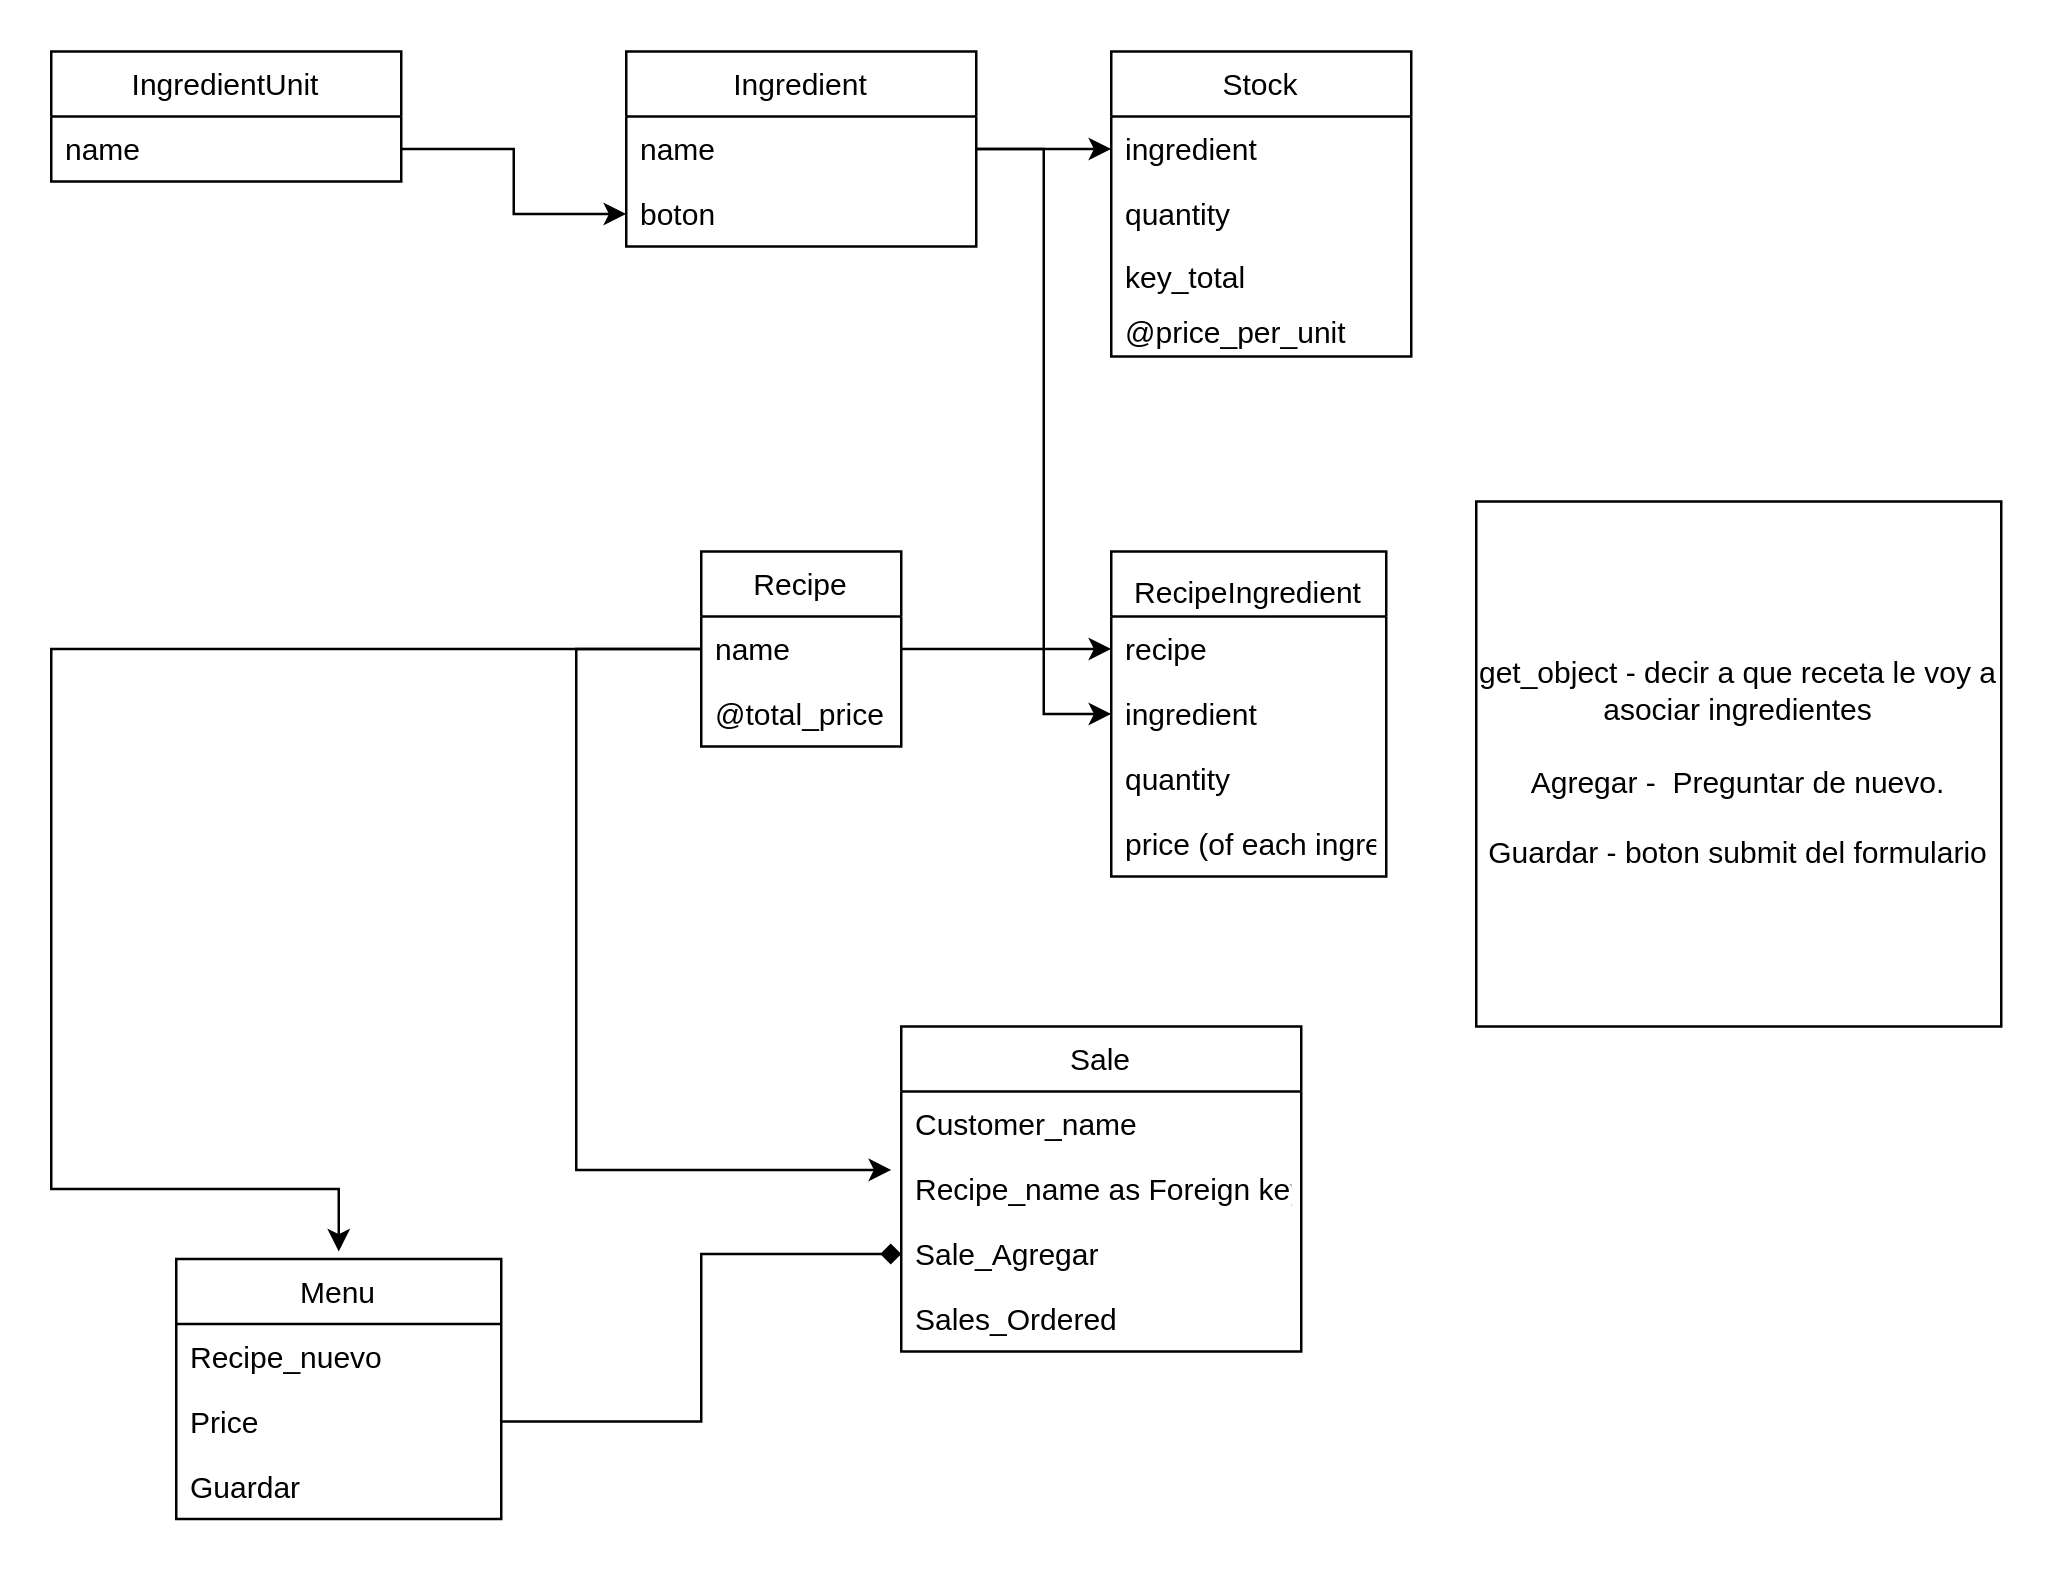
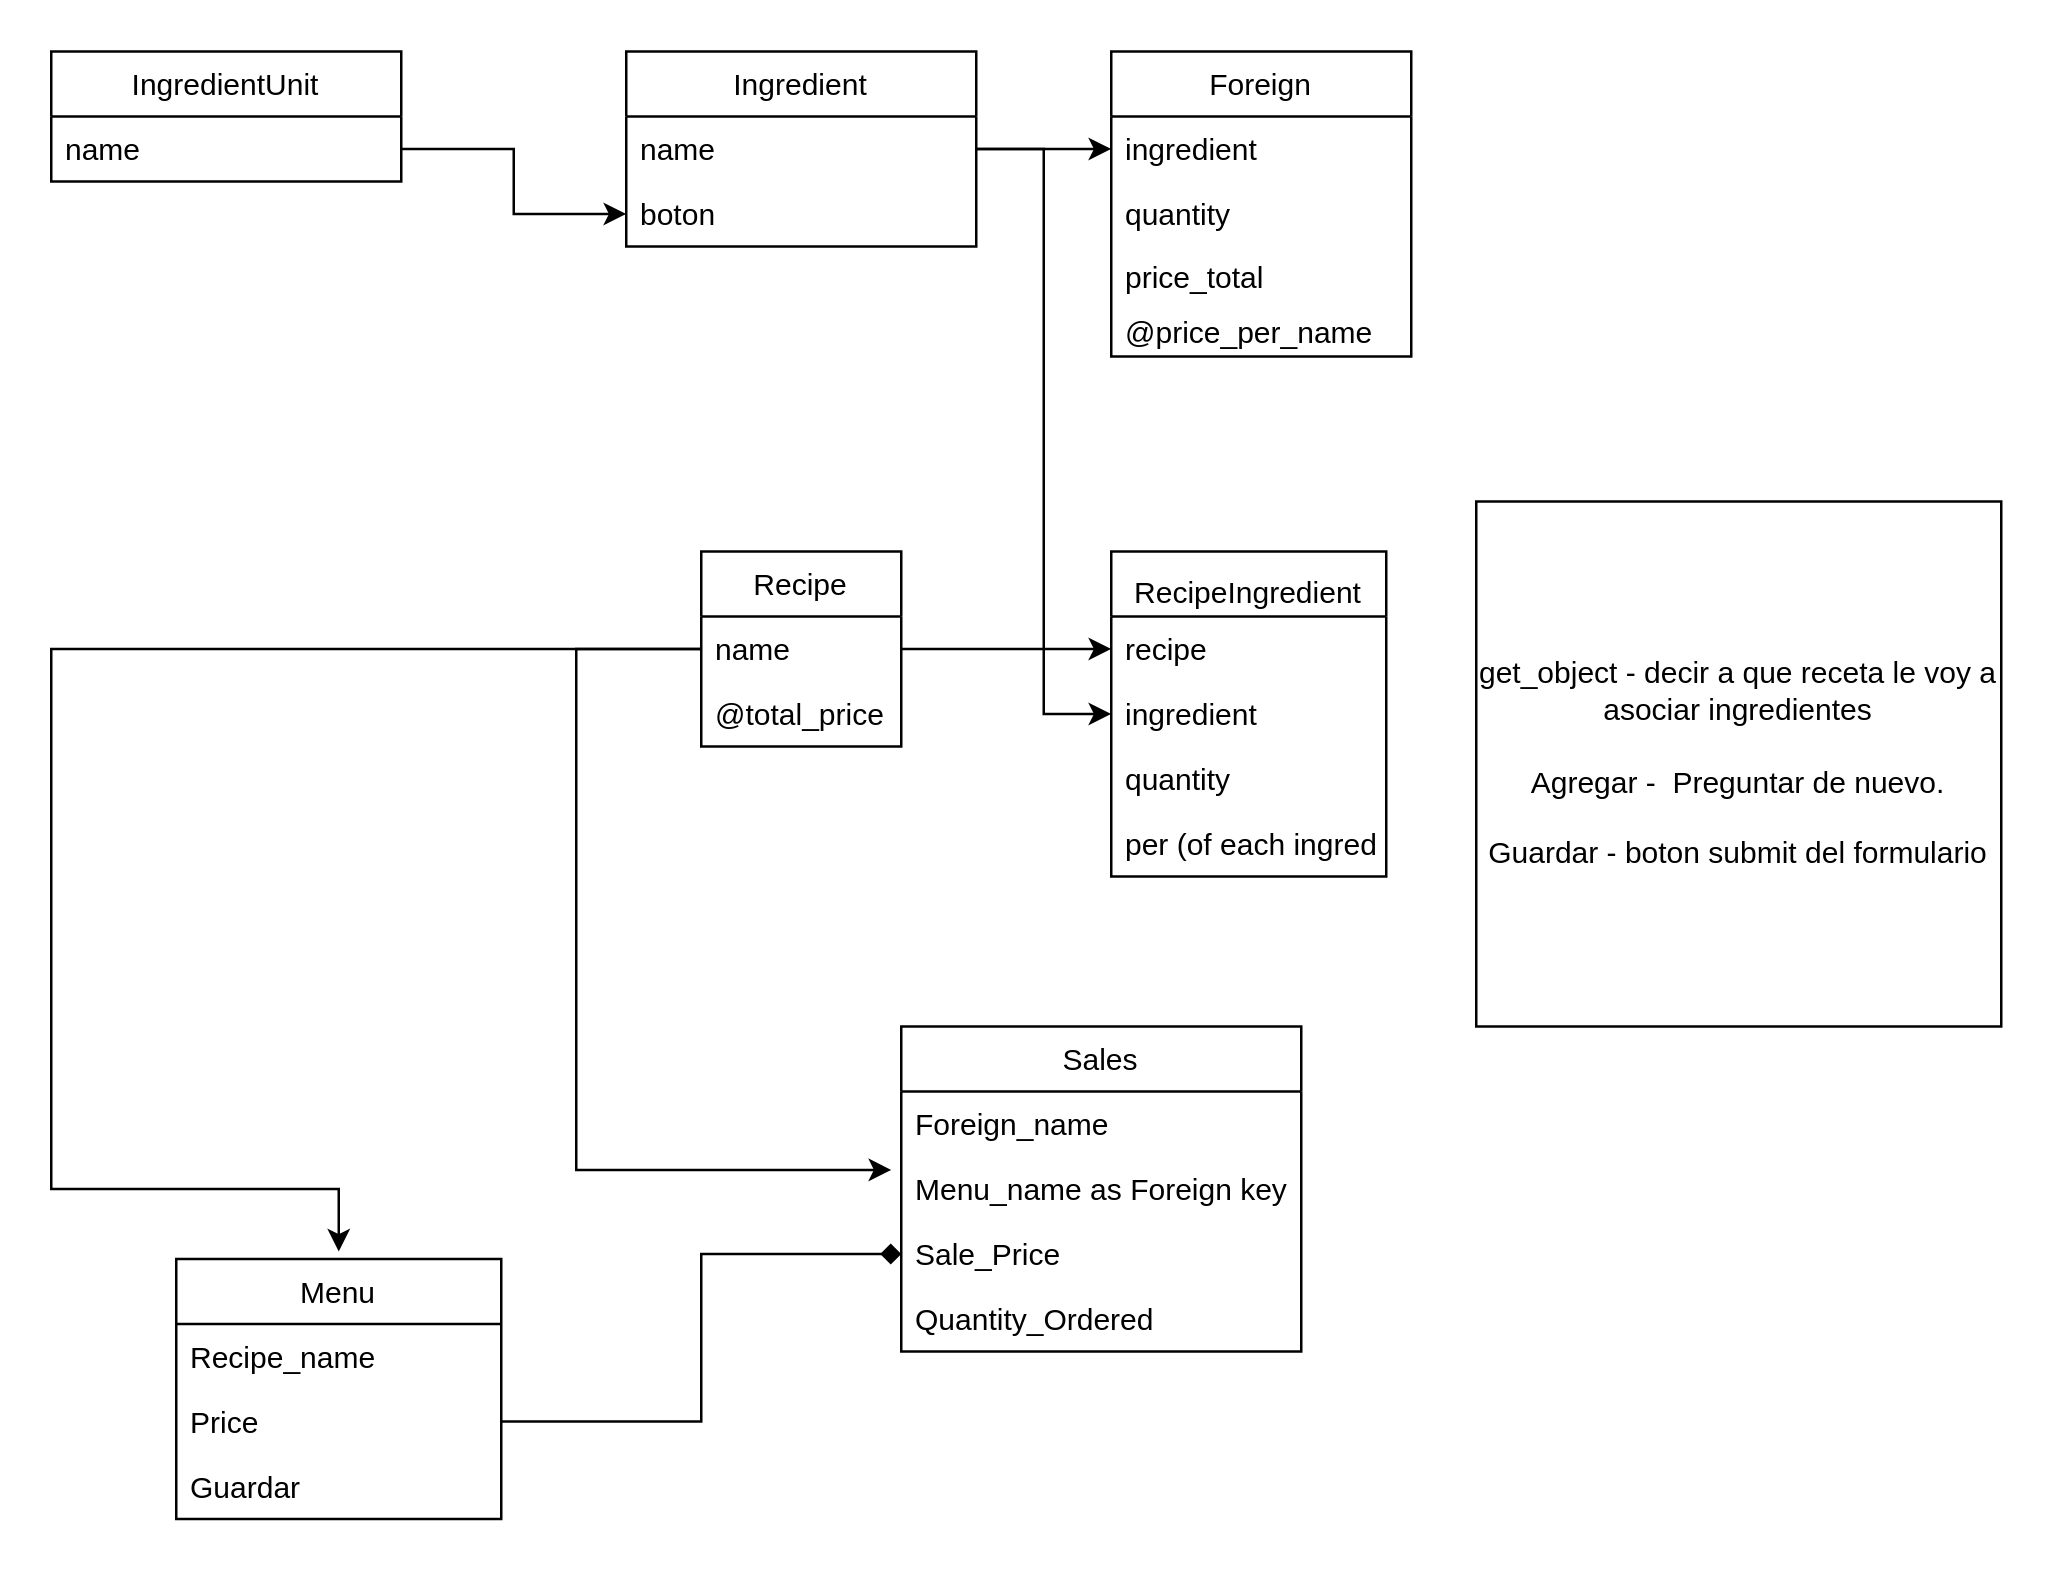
node "Stock": label "Stock" -> "Foreign"
node "key_total": label "key_total" -> "price_total"
node "@price_per_unit": label "@price_per_unit" -> "@price_per_name"
node "price (of each ingredient)": label "price (of each ingredient)" -> "per (of each ingredient)"
node "Sale": label "Sale" -> "Sales"
node "Customer_name": label "Customer_name" -> "Foreign_name"
node "Recipe_name as Foreign key": label "Recipe_name as Foreign key" -> "Menu_name as Foreign key"
node "Sale_Agregar": label "Sale_Agregar" -> "Sale_Price"
node "Sales_Ordered": label "Sales_Ordered" -> "Quantity_Ordered"
node "Recipe_nuevo": label "Recipe_nuevo" -> "Recipe_name"
